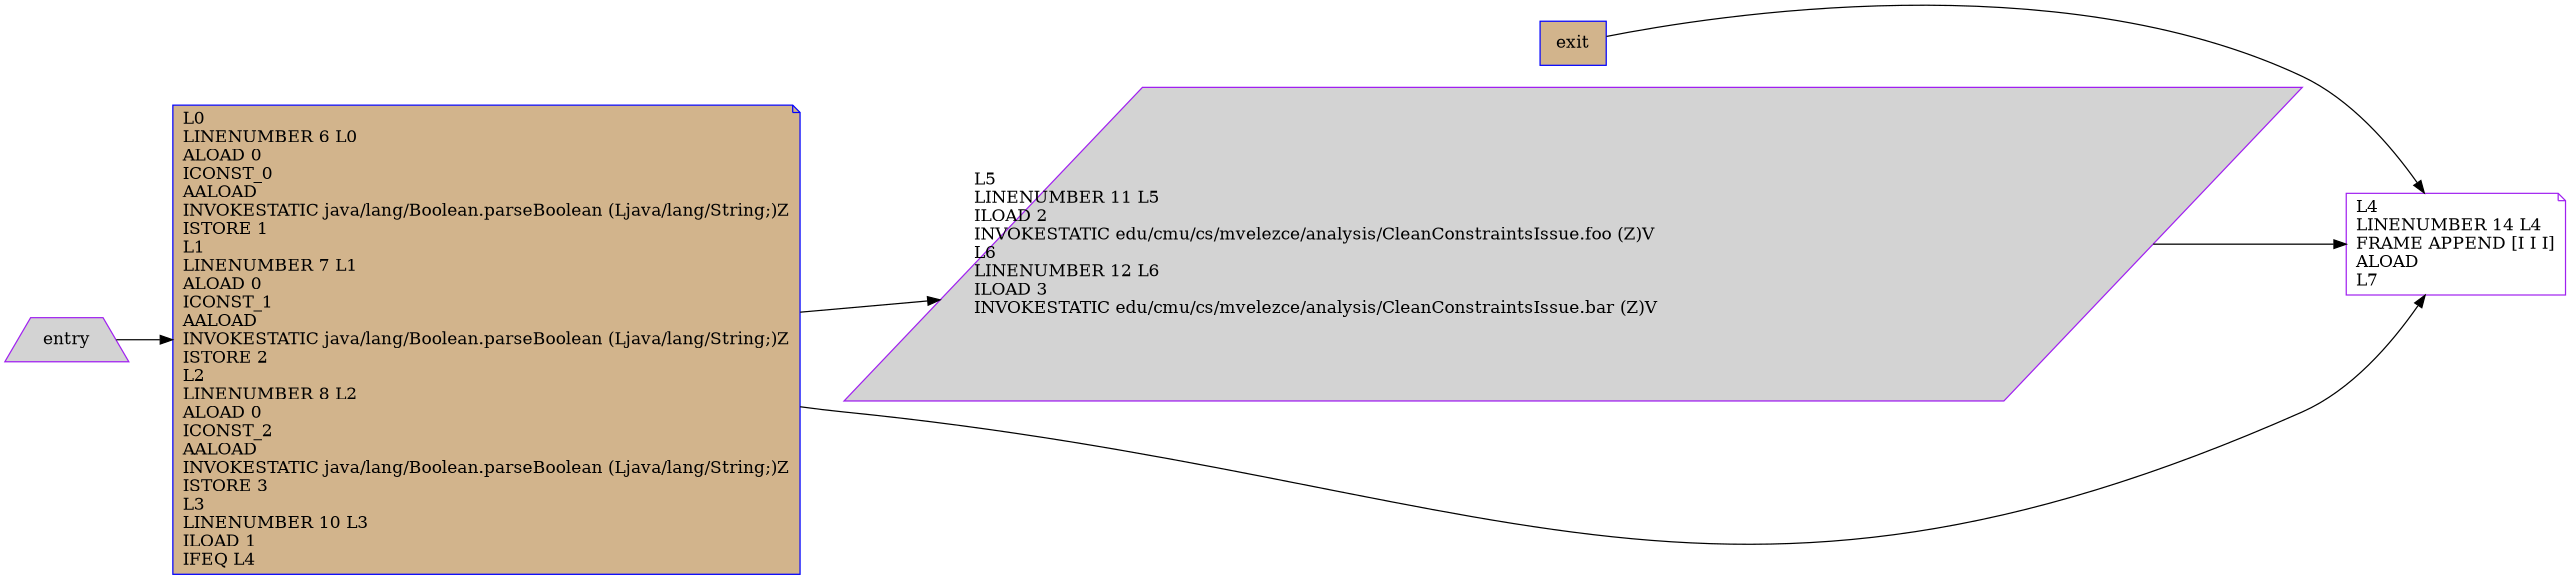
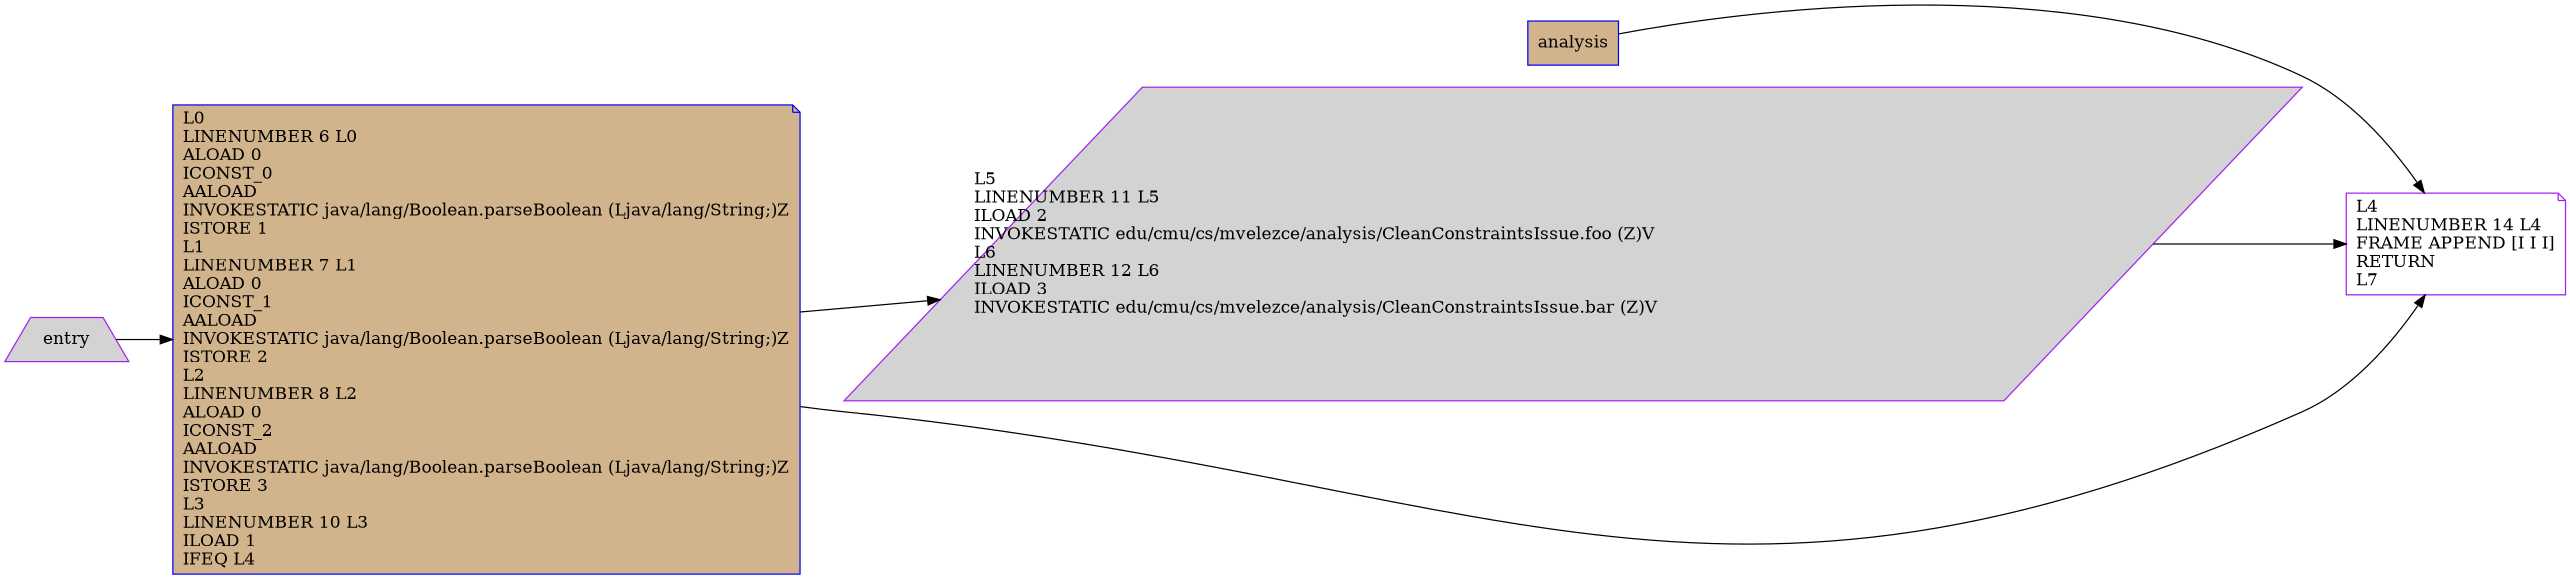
node "exit": label "exit" -> "analysis"
node "L4 LINENUMBER 14 L4 FRAME APPEND [I I I] ALOAD L7": label "L4 LINENUMBER 14 L4 FRAME APPEND [I I I] ALOAD L7" -> "L4 LINENUMBER 14 L4 FRAME APPEND [I I I] RETURN L7"
